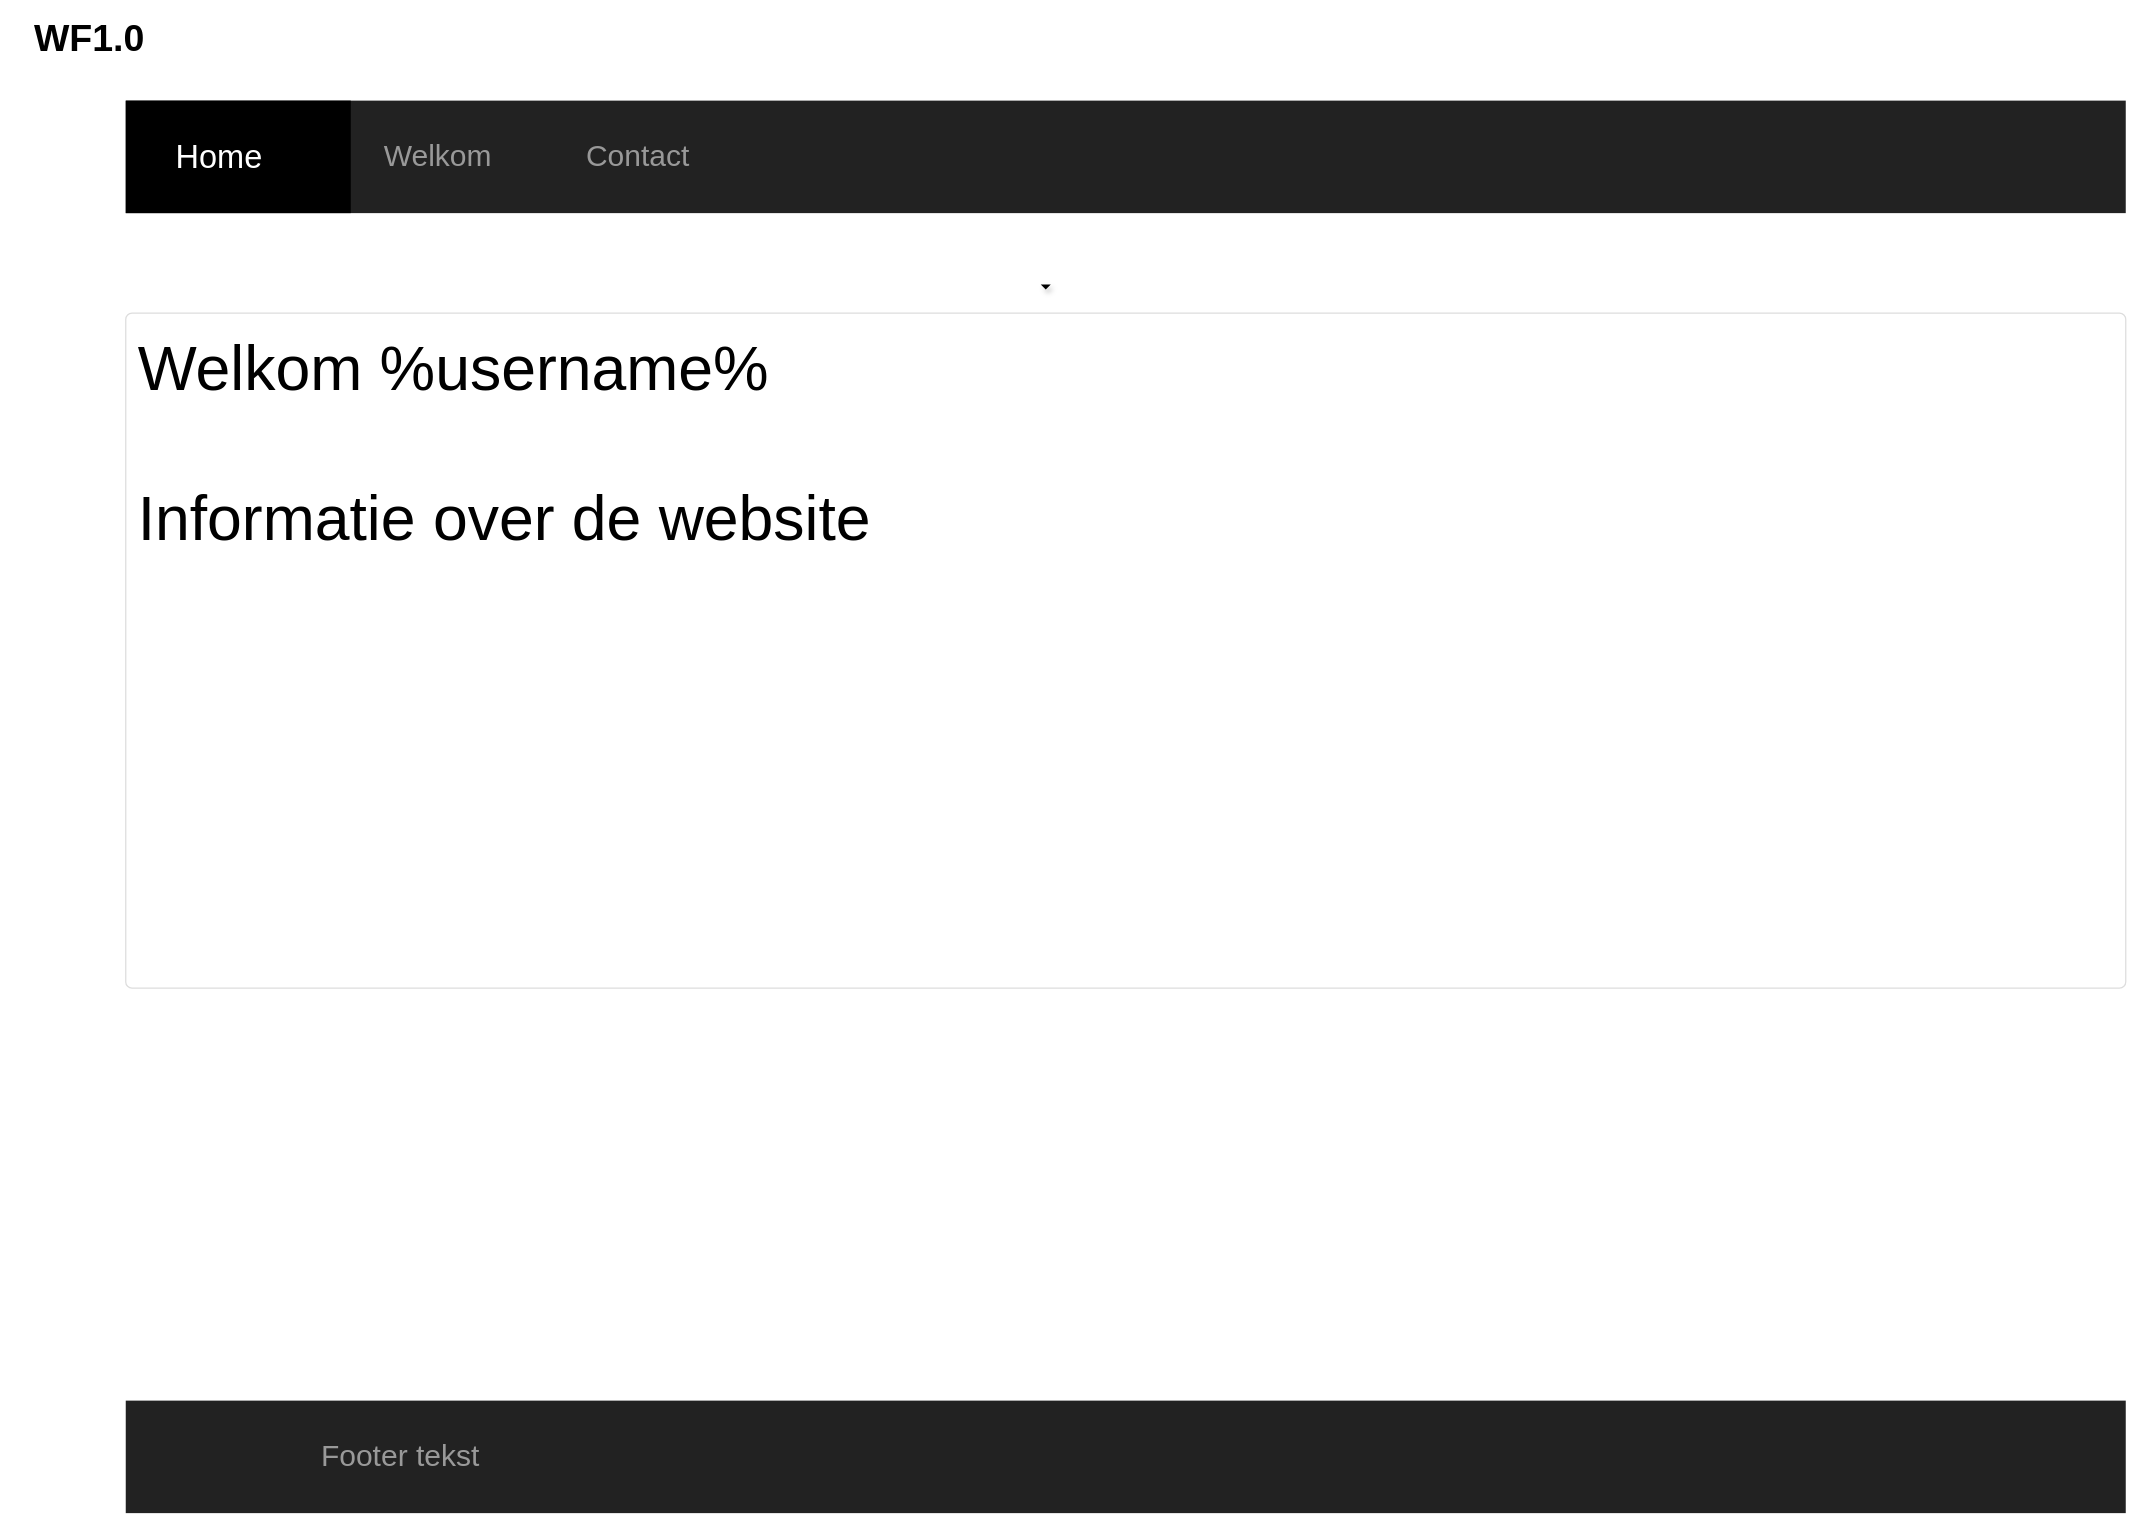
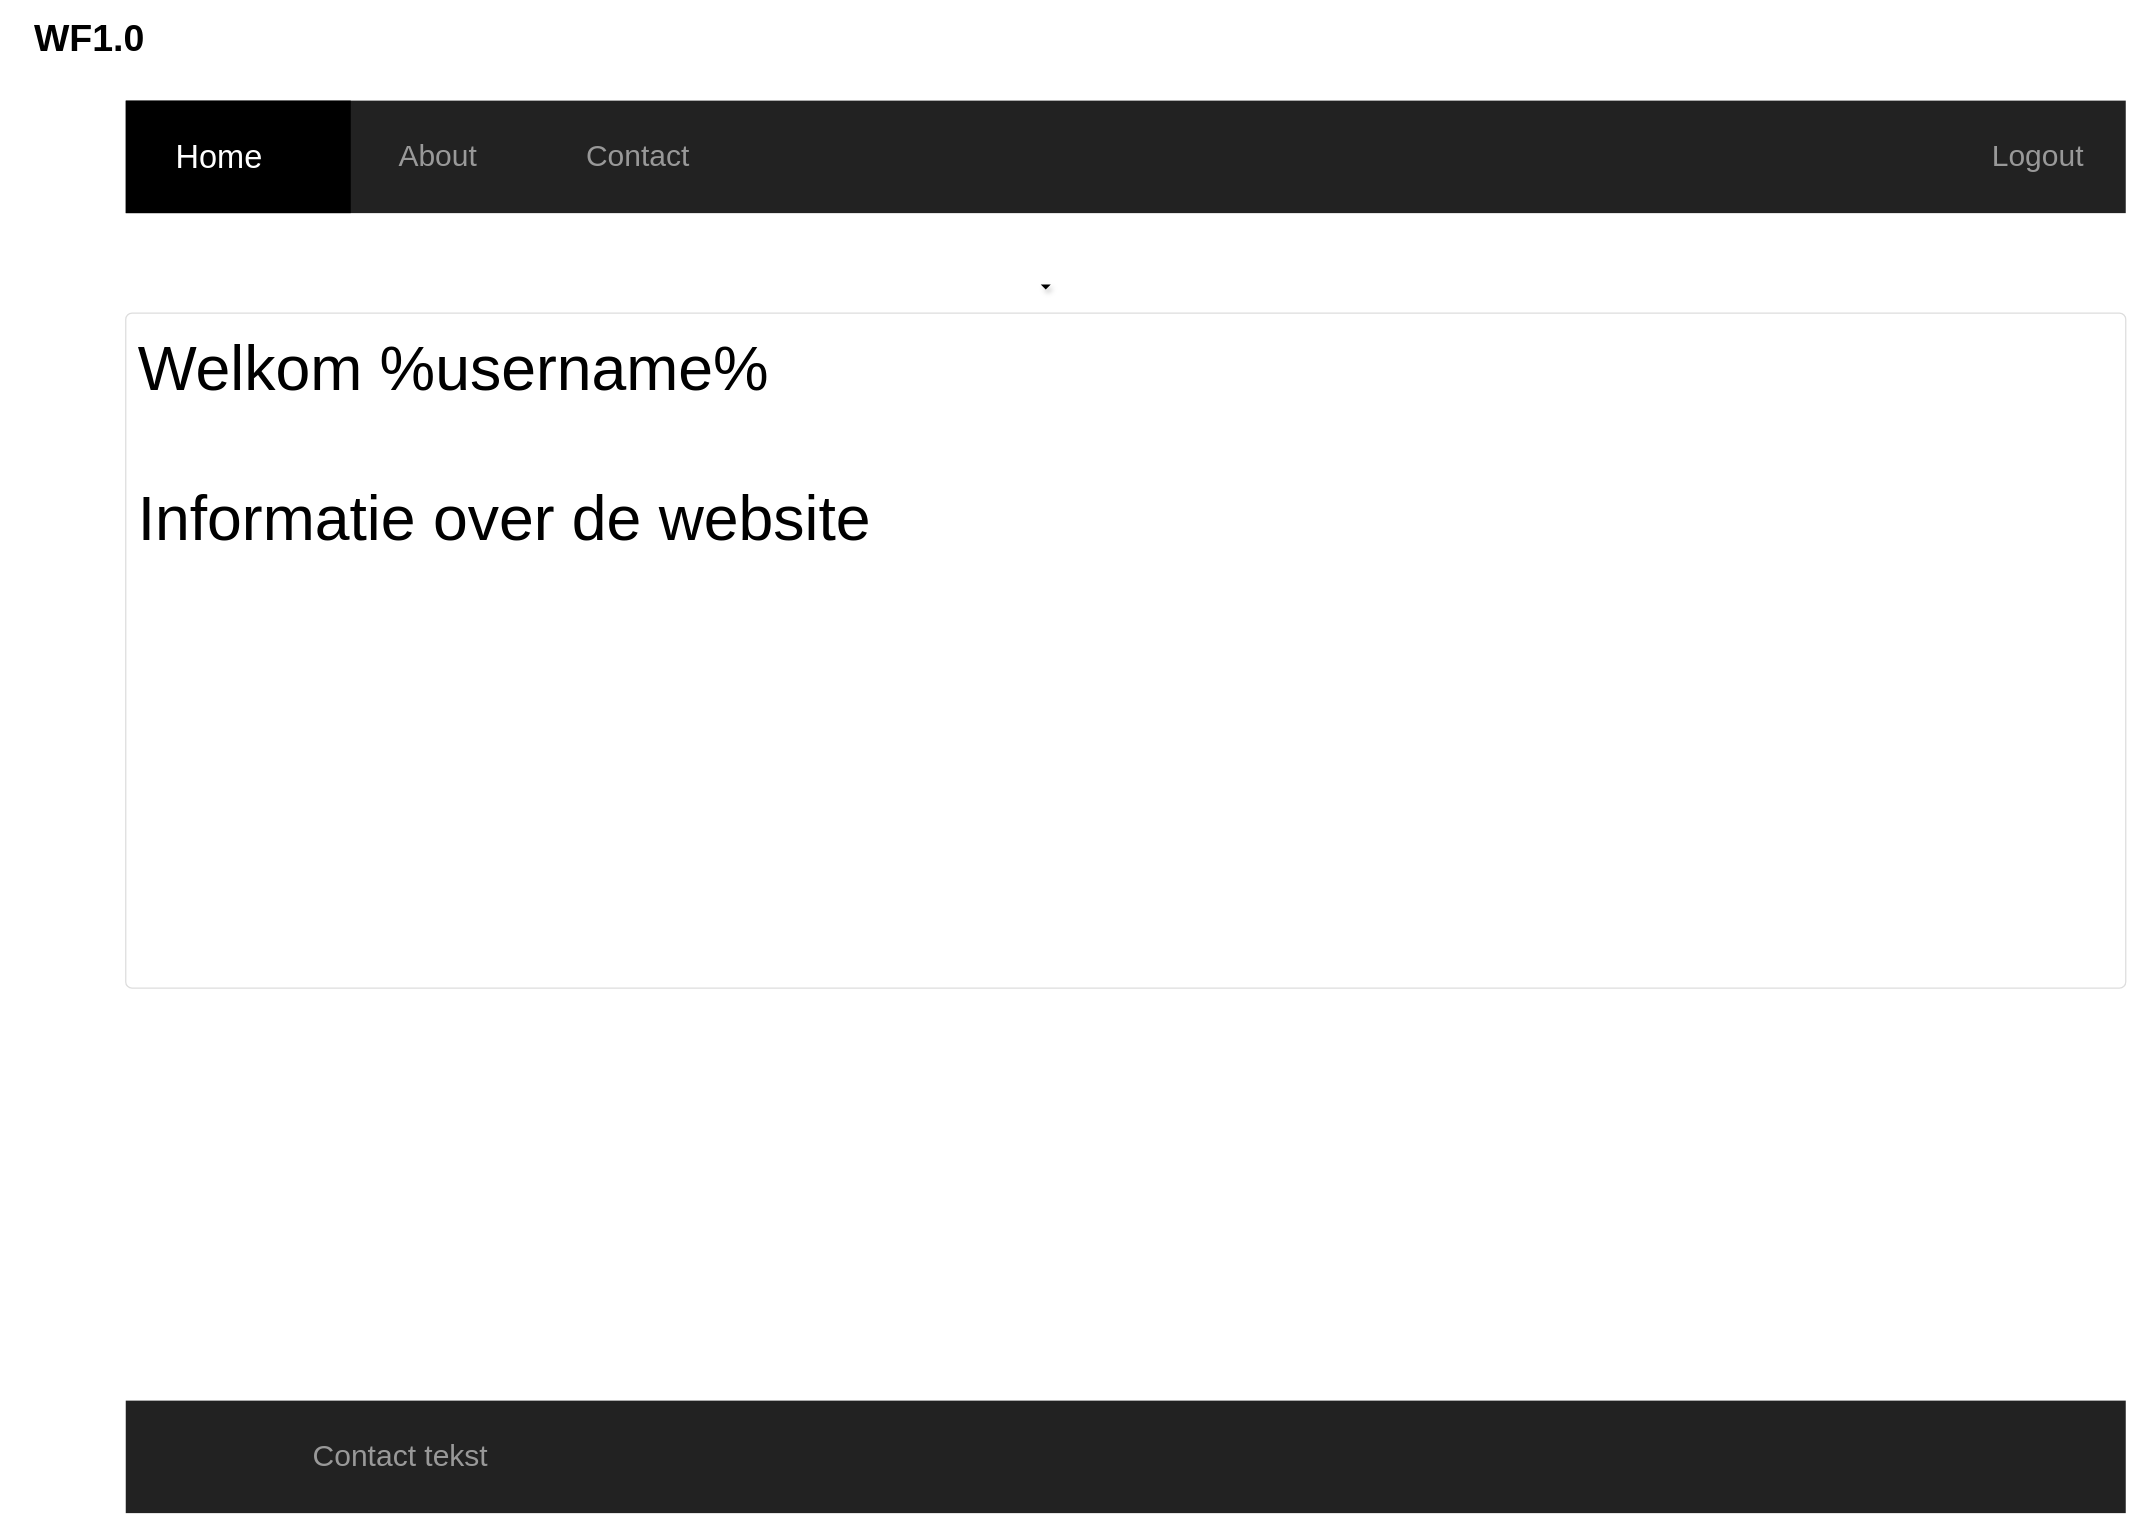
node "Welkom": label "Welkom" -> "About"
node "Logout": added
node "Footer tekst": label "Footer tekst" -> "Contact tekst"
